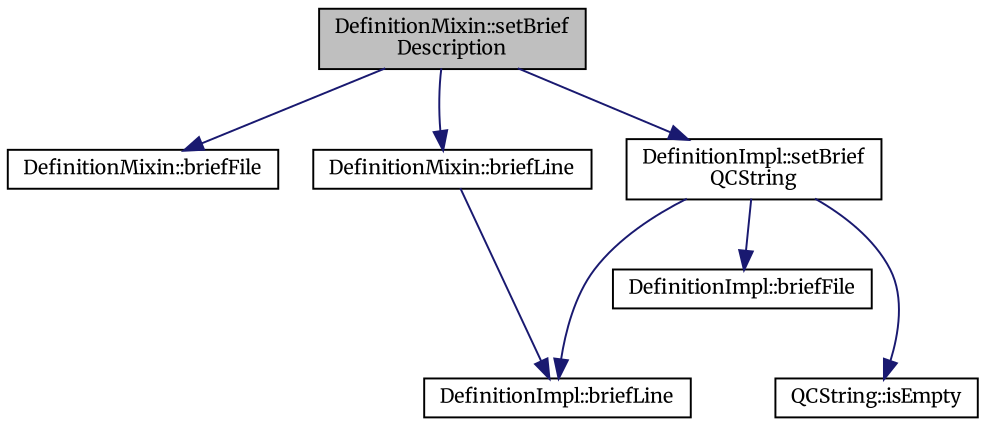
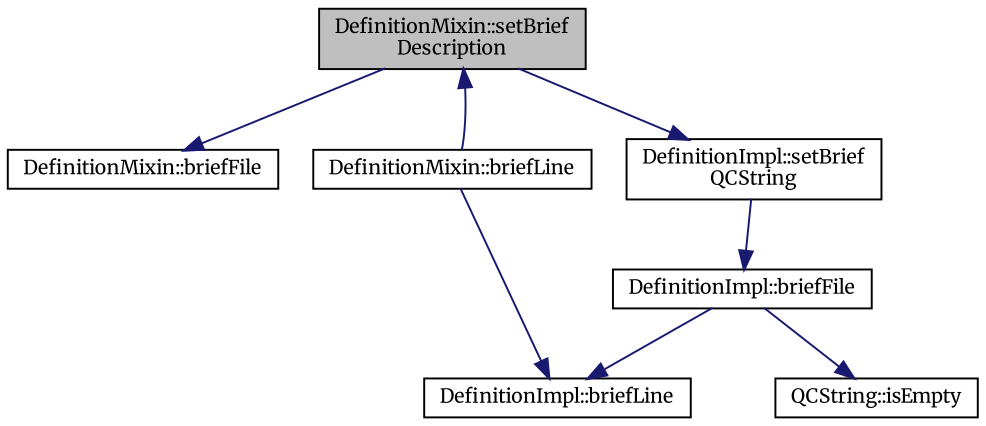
edge "DefinitionMixin::setBrief Description" -> "DefinitionMixin::briefLine": reversed
edge "DefinitionImpl::setBrief QCString" -> "DefinitionImpl::briefLine": now "DefinitionImpl::briefFile" -> "DefinitionImpl::briefLine"
edge "DefinitionImpl::setBrief QCString" -> "QCString::isEmpty": now "DefinitionImpl::briefFile" -> "QCString::isEmpty"
